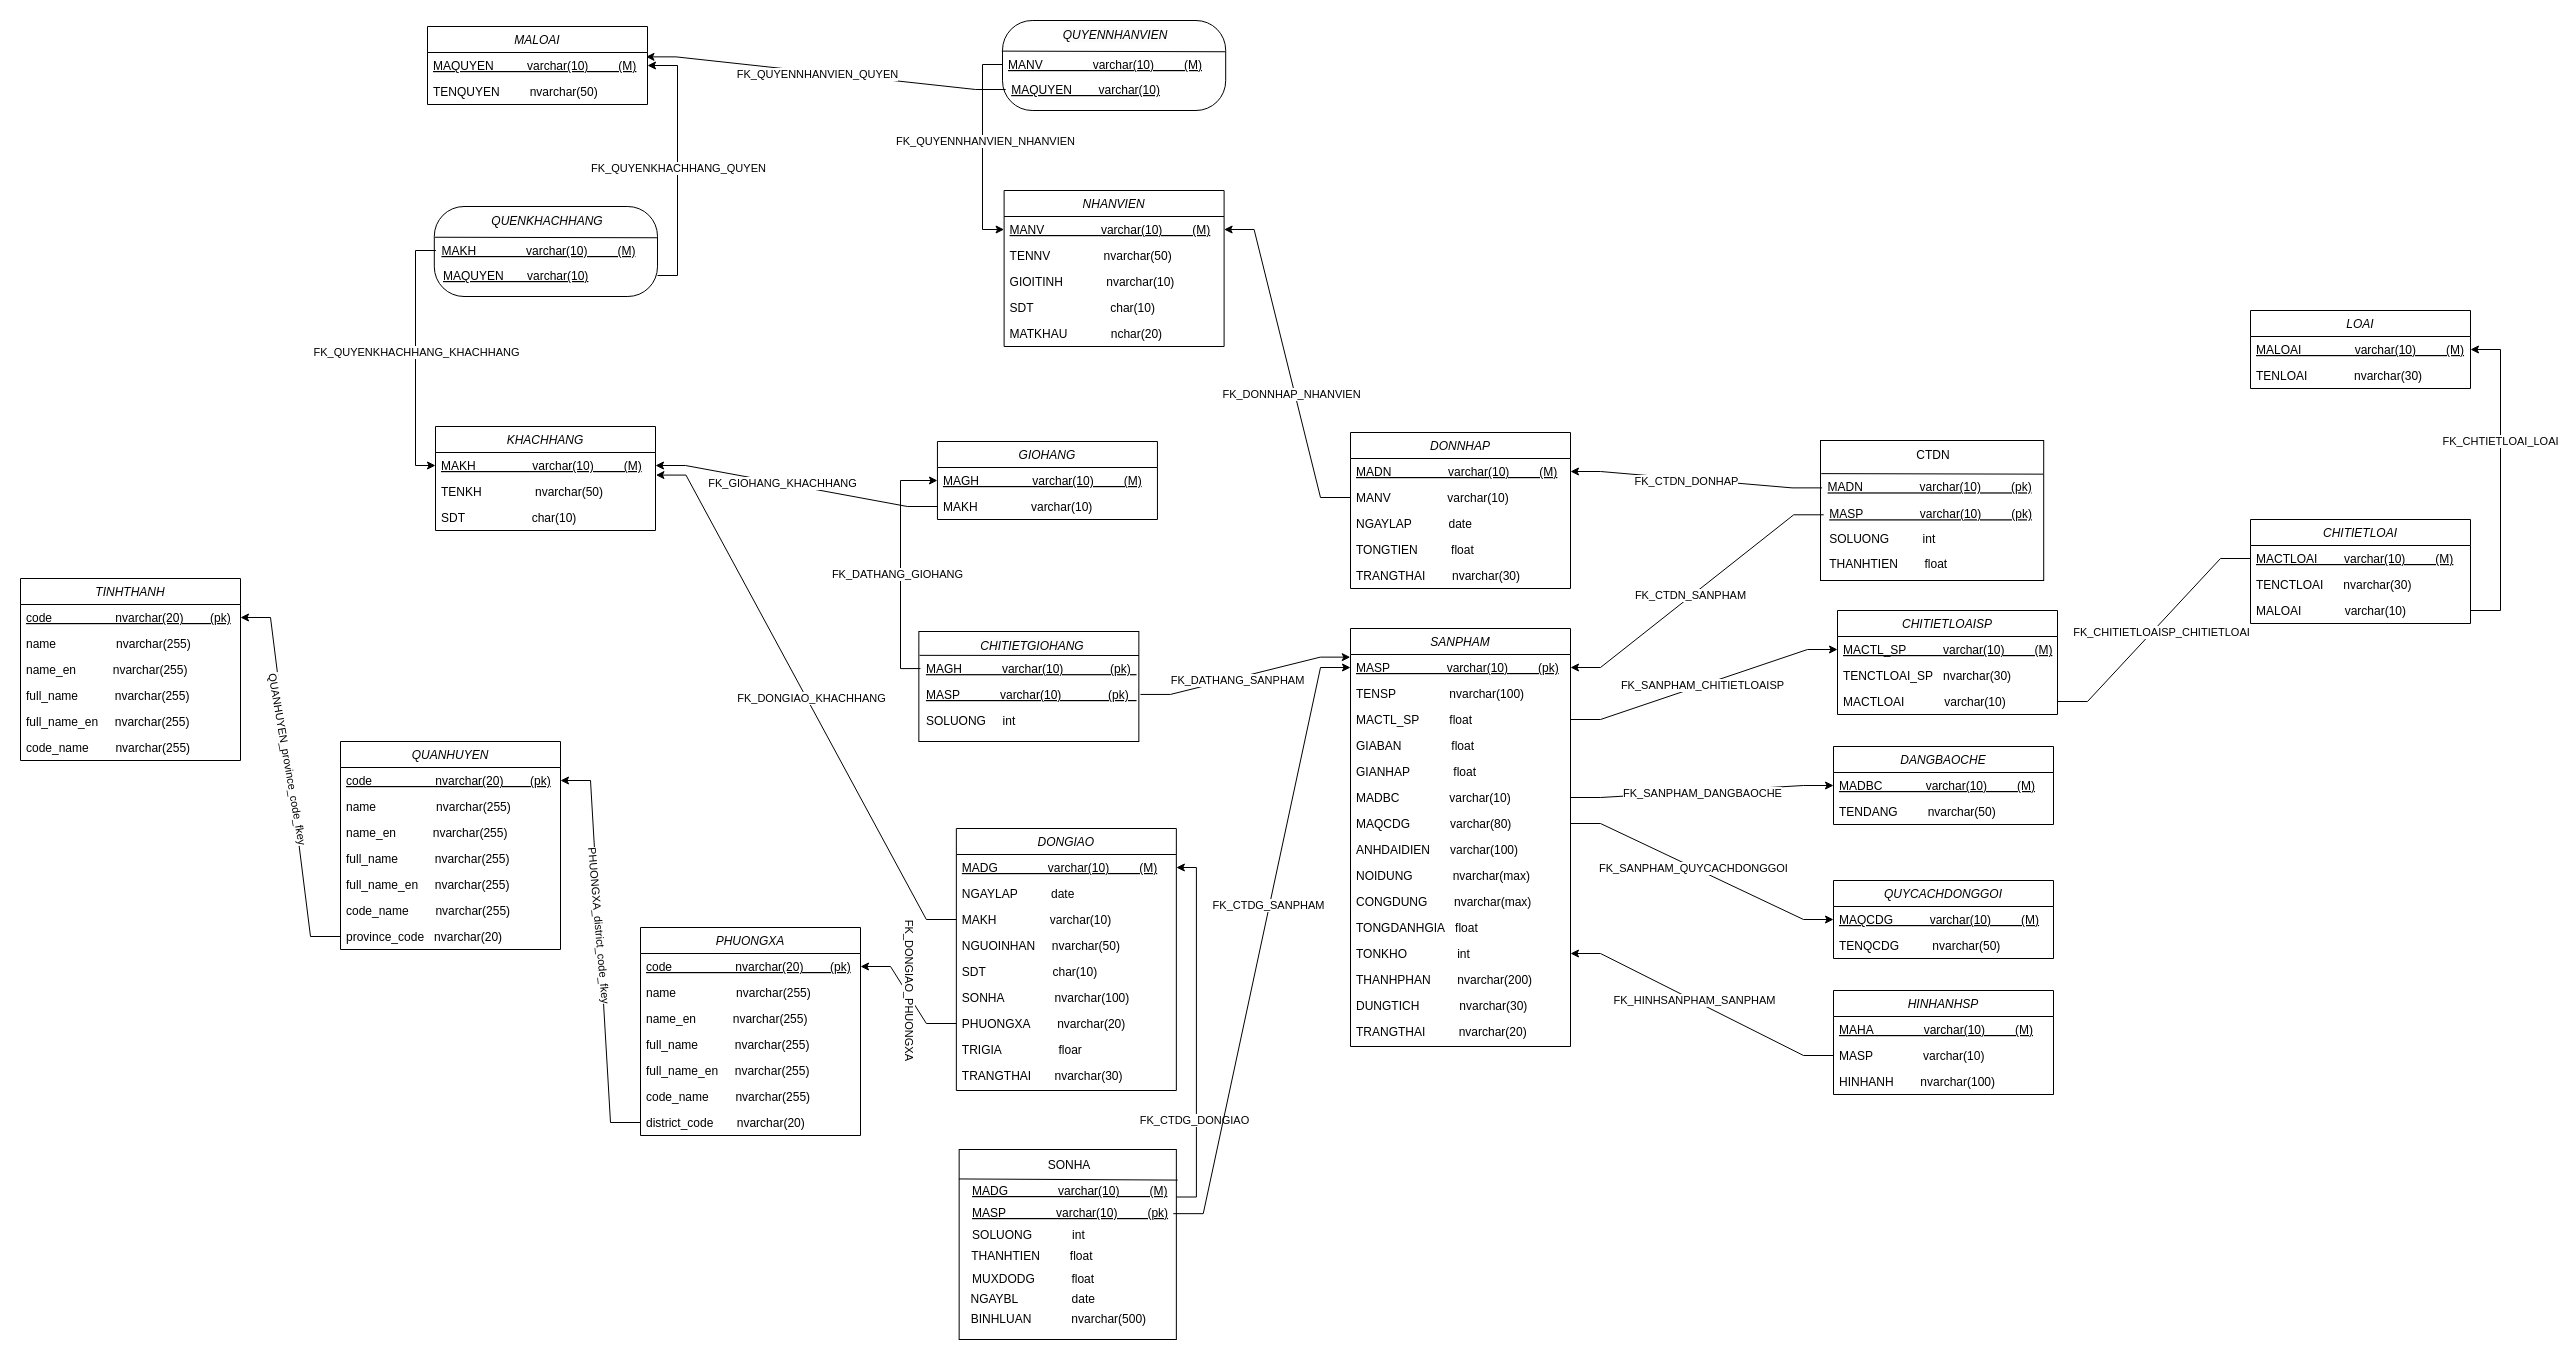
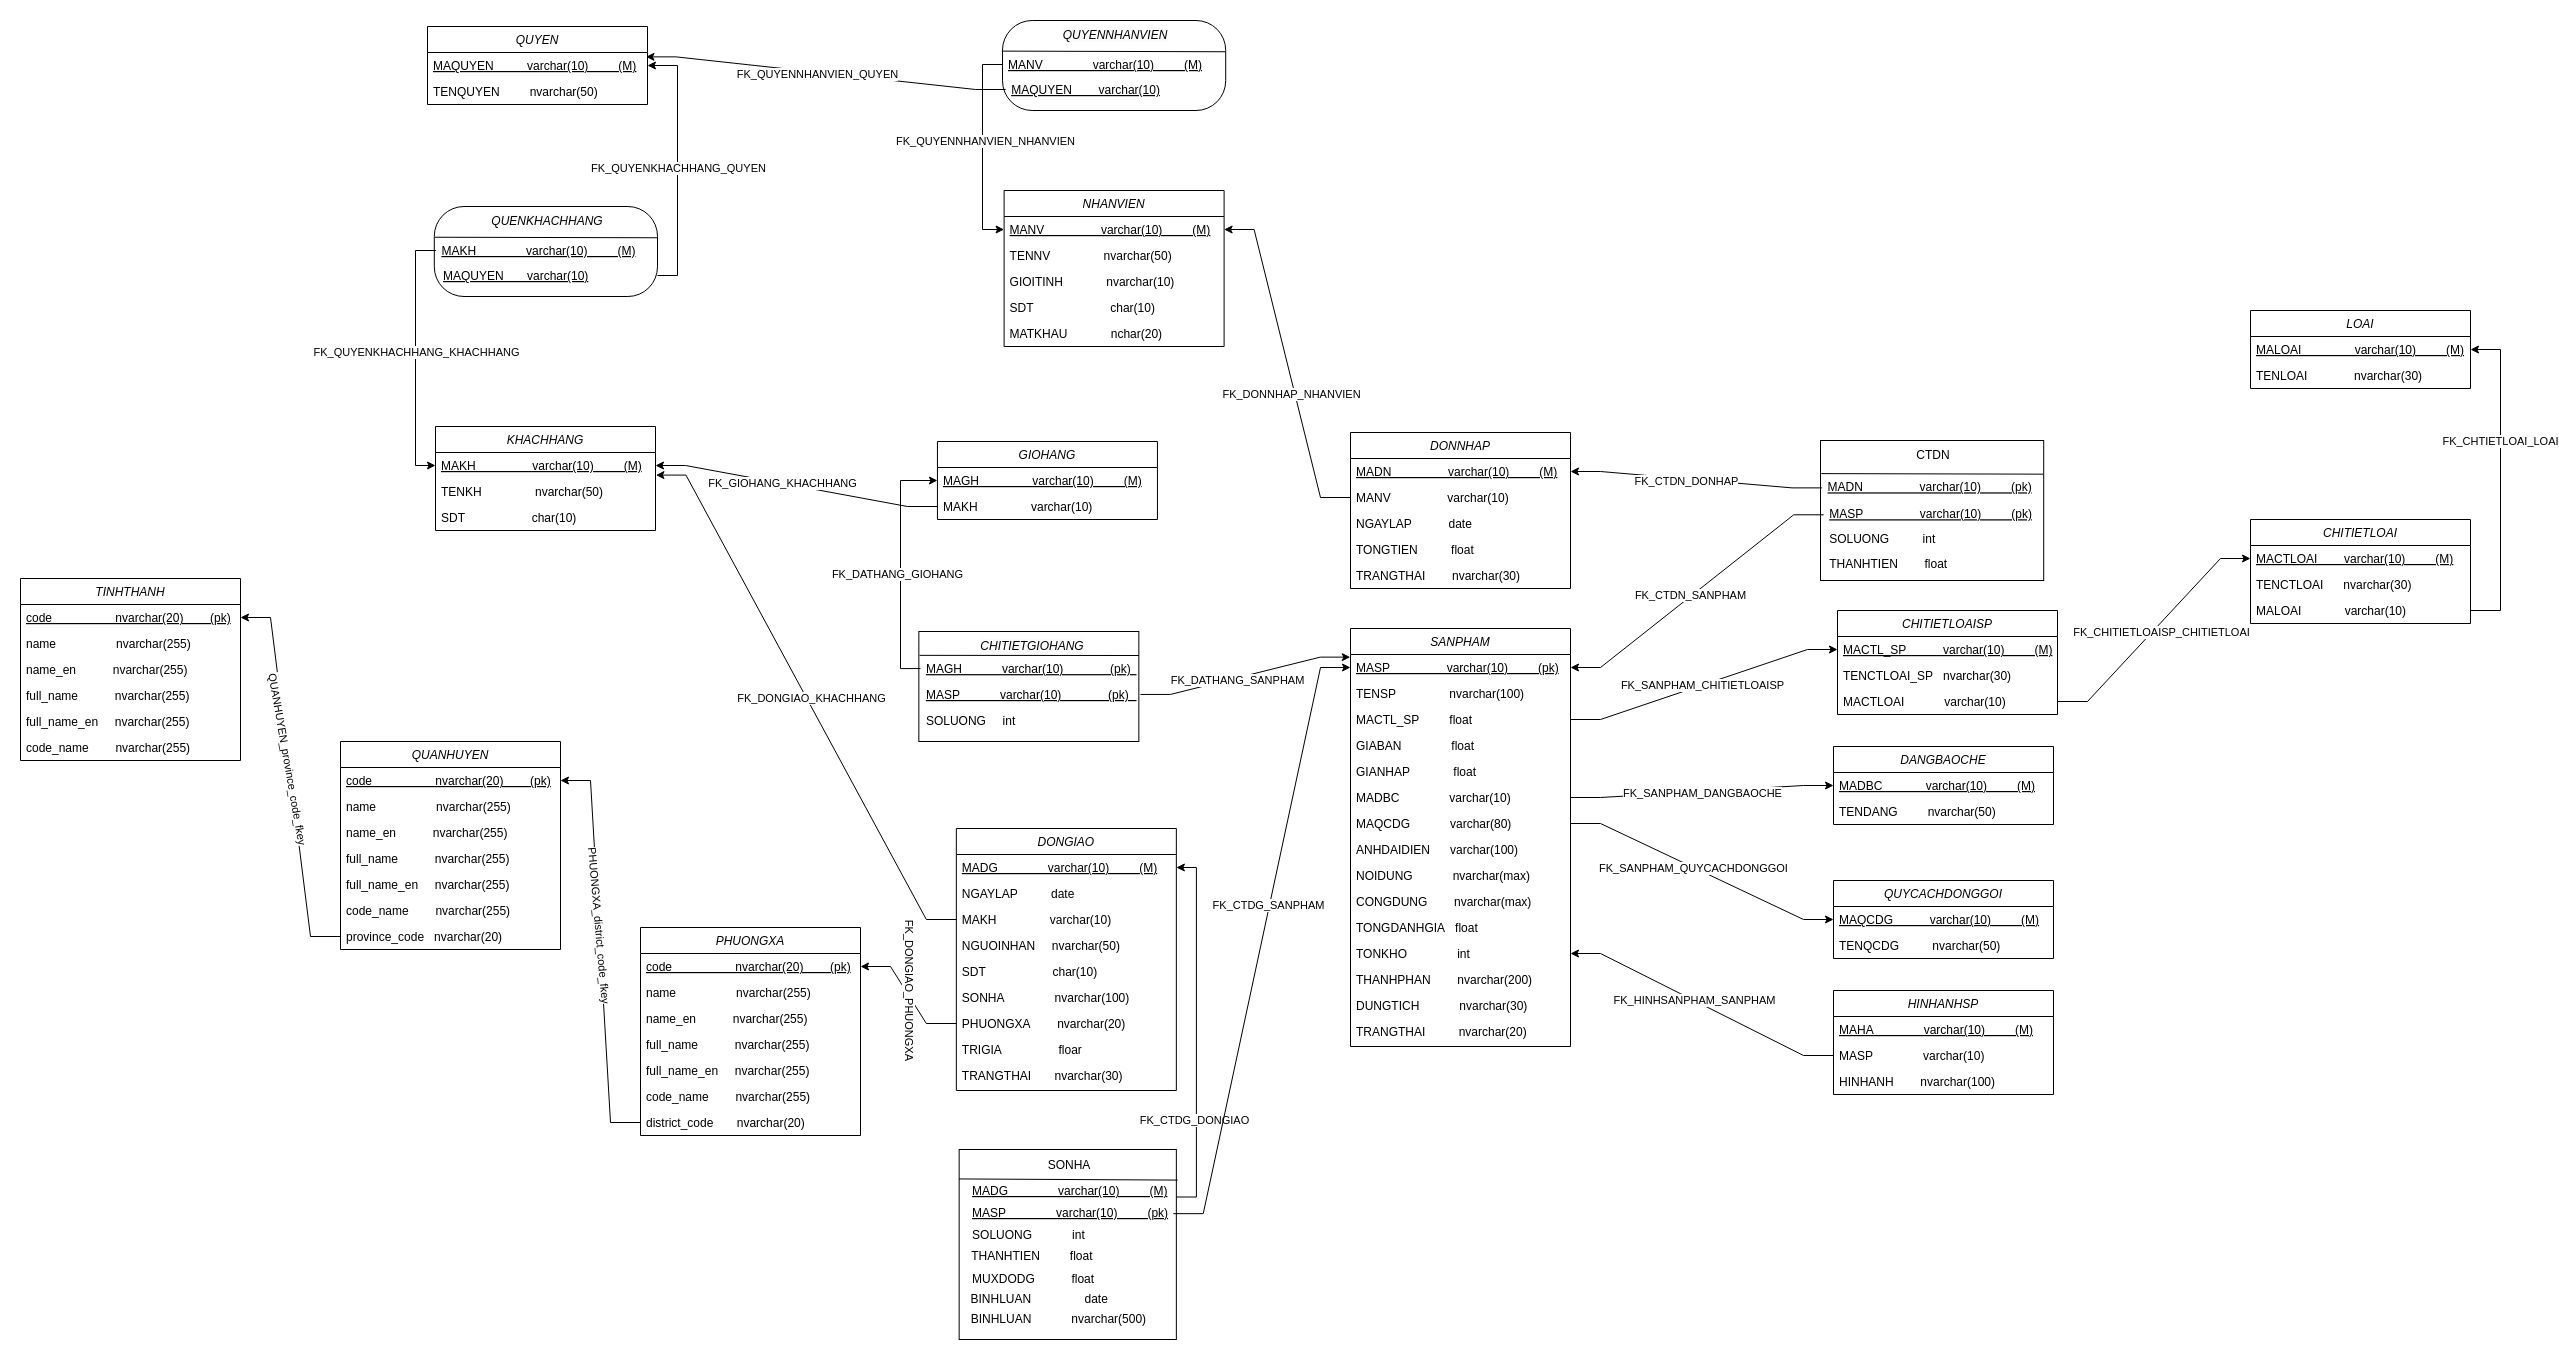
node "MALOAI": label "MALOAI" -> "QUYEN"
edge "MACTLOAI varchar(10) (M)" -- "MACTLOAI varchar(10)": arrowhead none -> classic
node "NGAYBL date": label "NGAYBL date" -> "BINHLUAN date"
